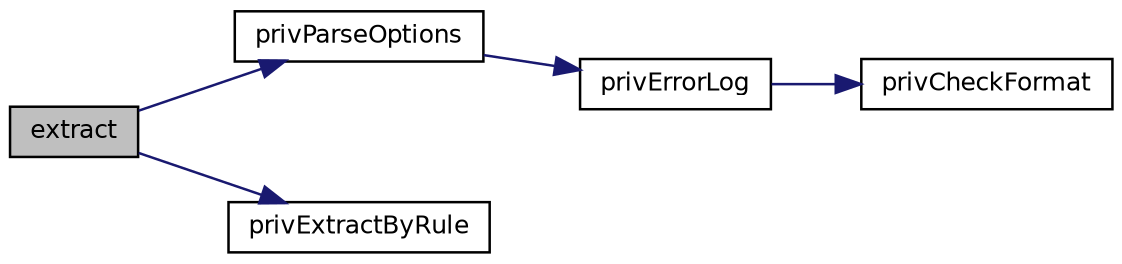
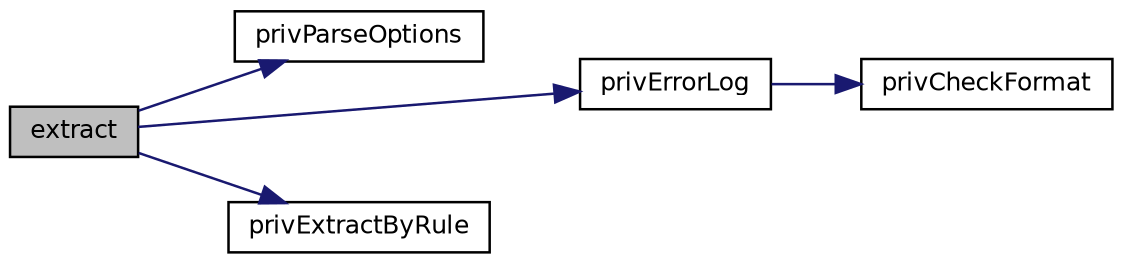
edge "privParseOptions" -> "privErrorLog": now "extract" -> "privErrorLog"
